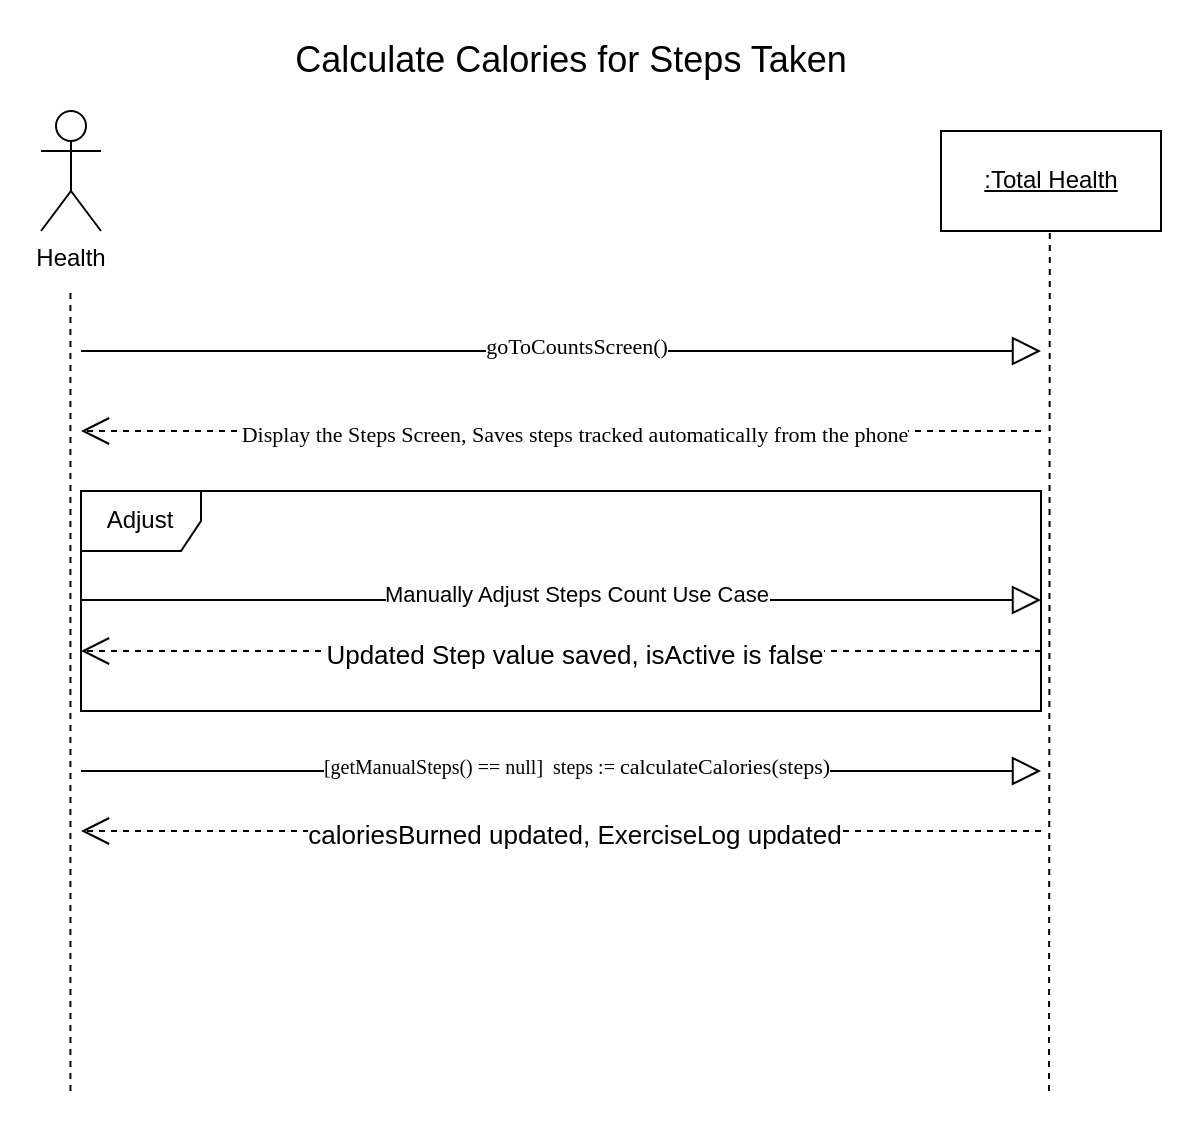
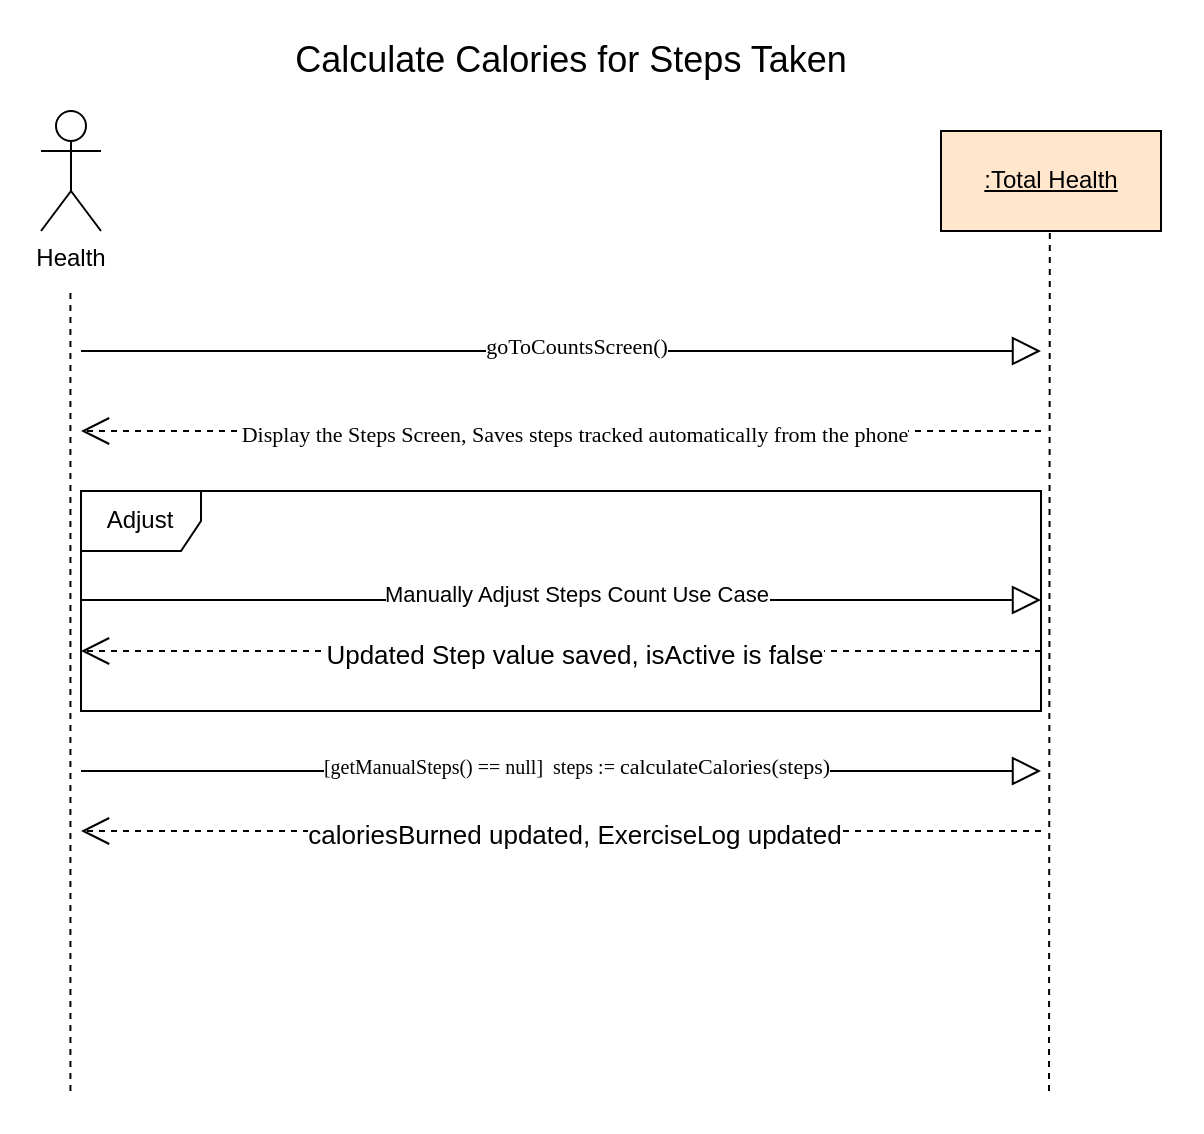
node ":Total Health": fillcolor #ffffff -> #ffe6cc
